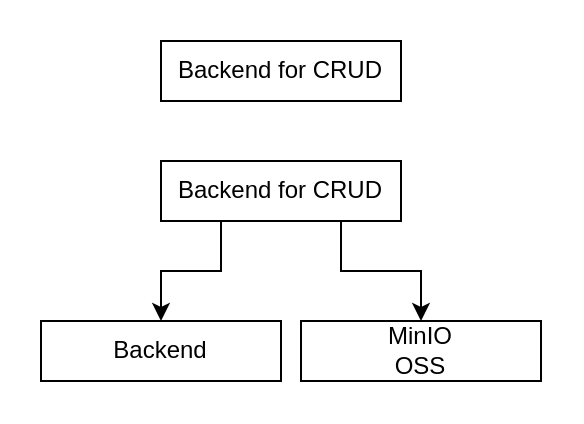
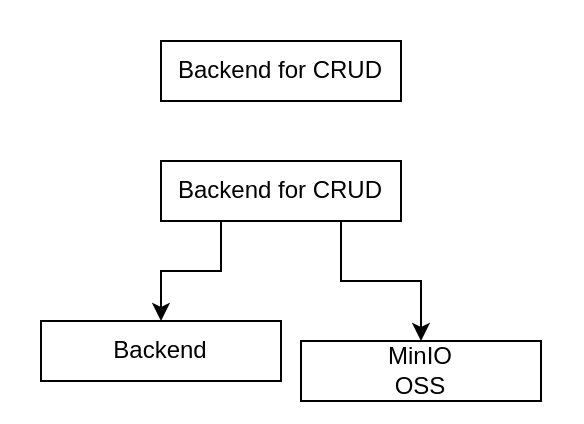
node "MinIO OSS": moved (421, 351) -> (421, 371)
